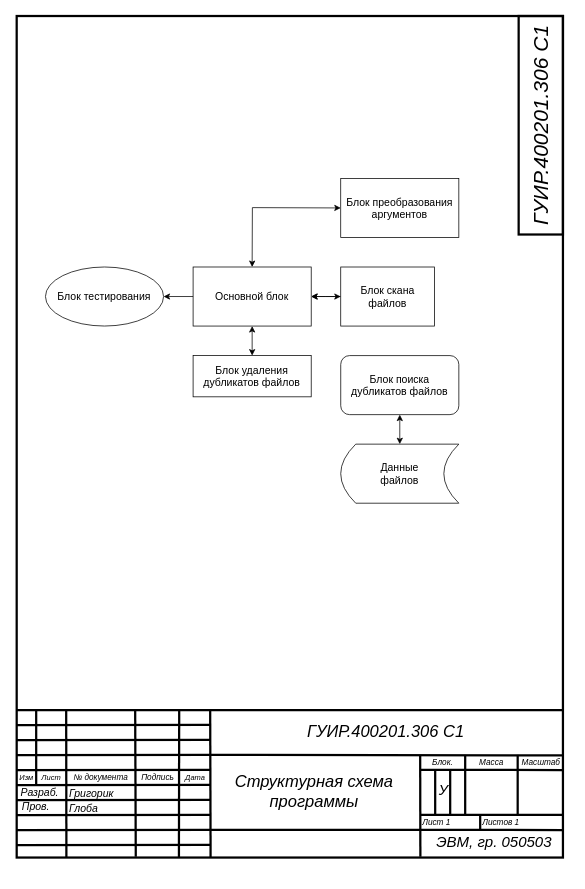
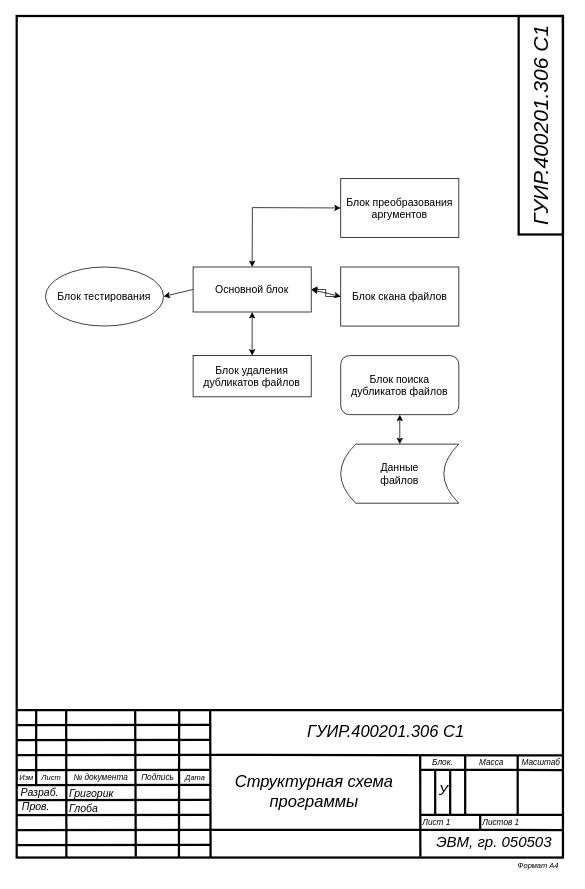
node "Основной блок": size 118x59 -> 118x45
node "Блок скана файлов": size 94x59 -> 118x59
node "Формат А4": added
